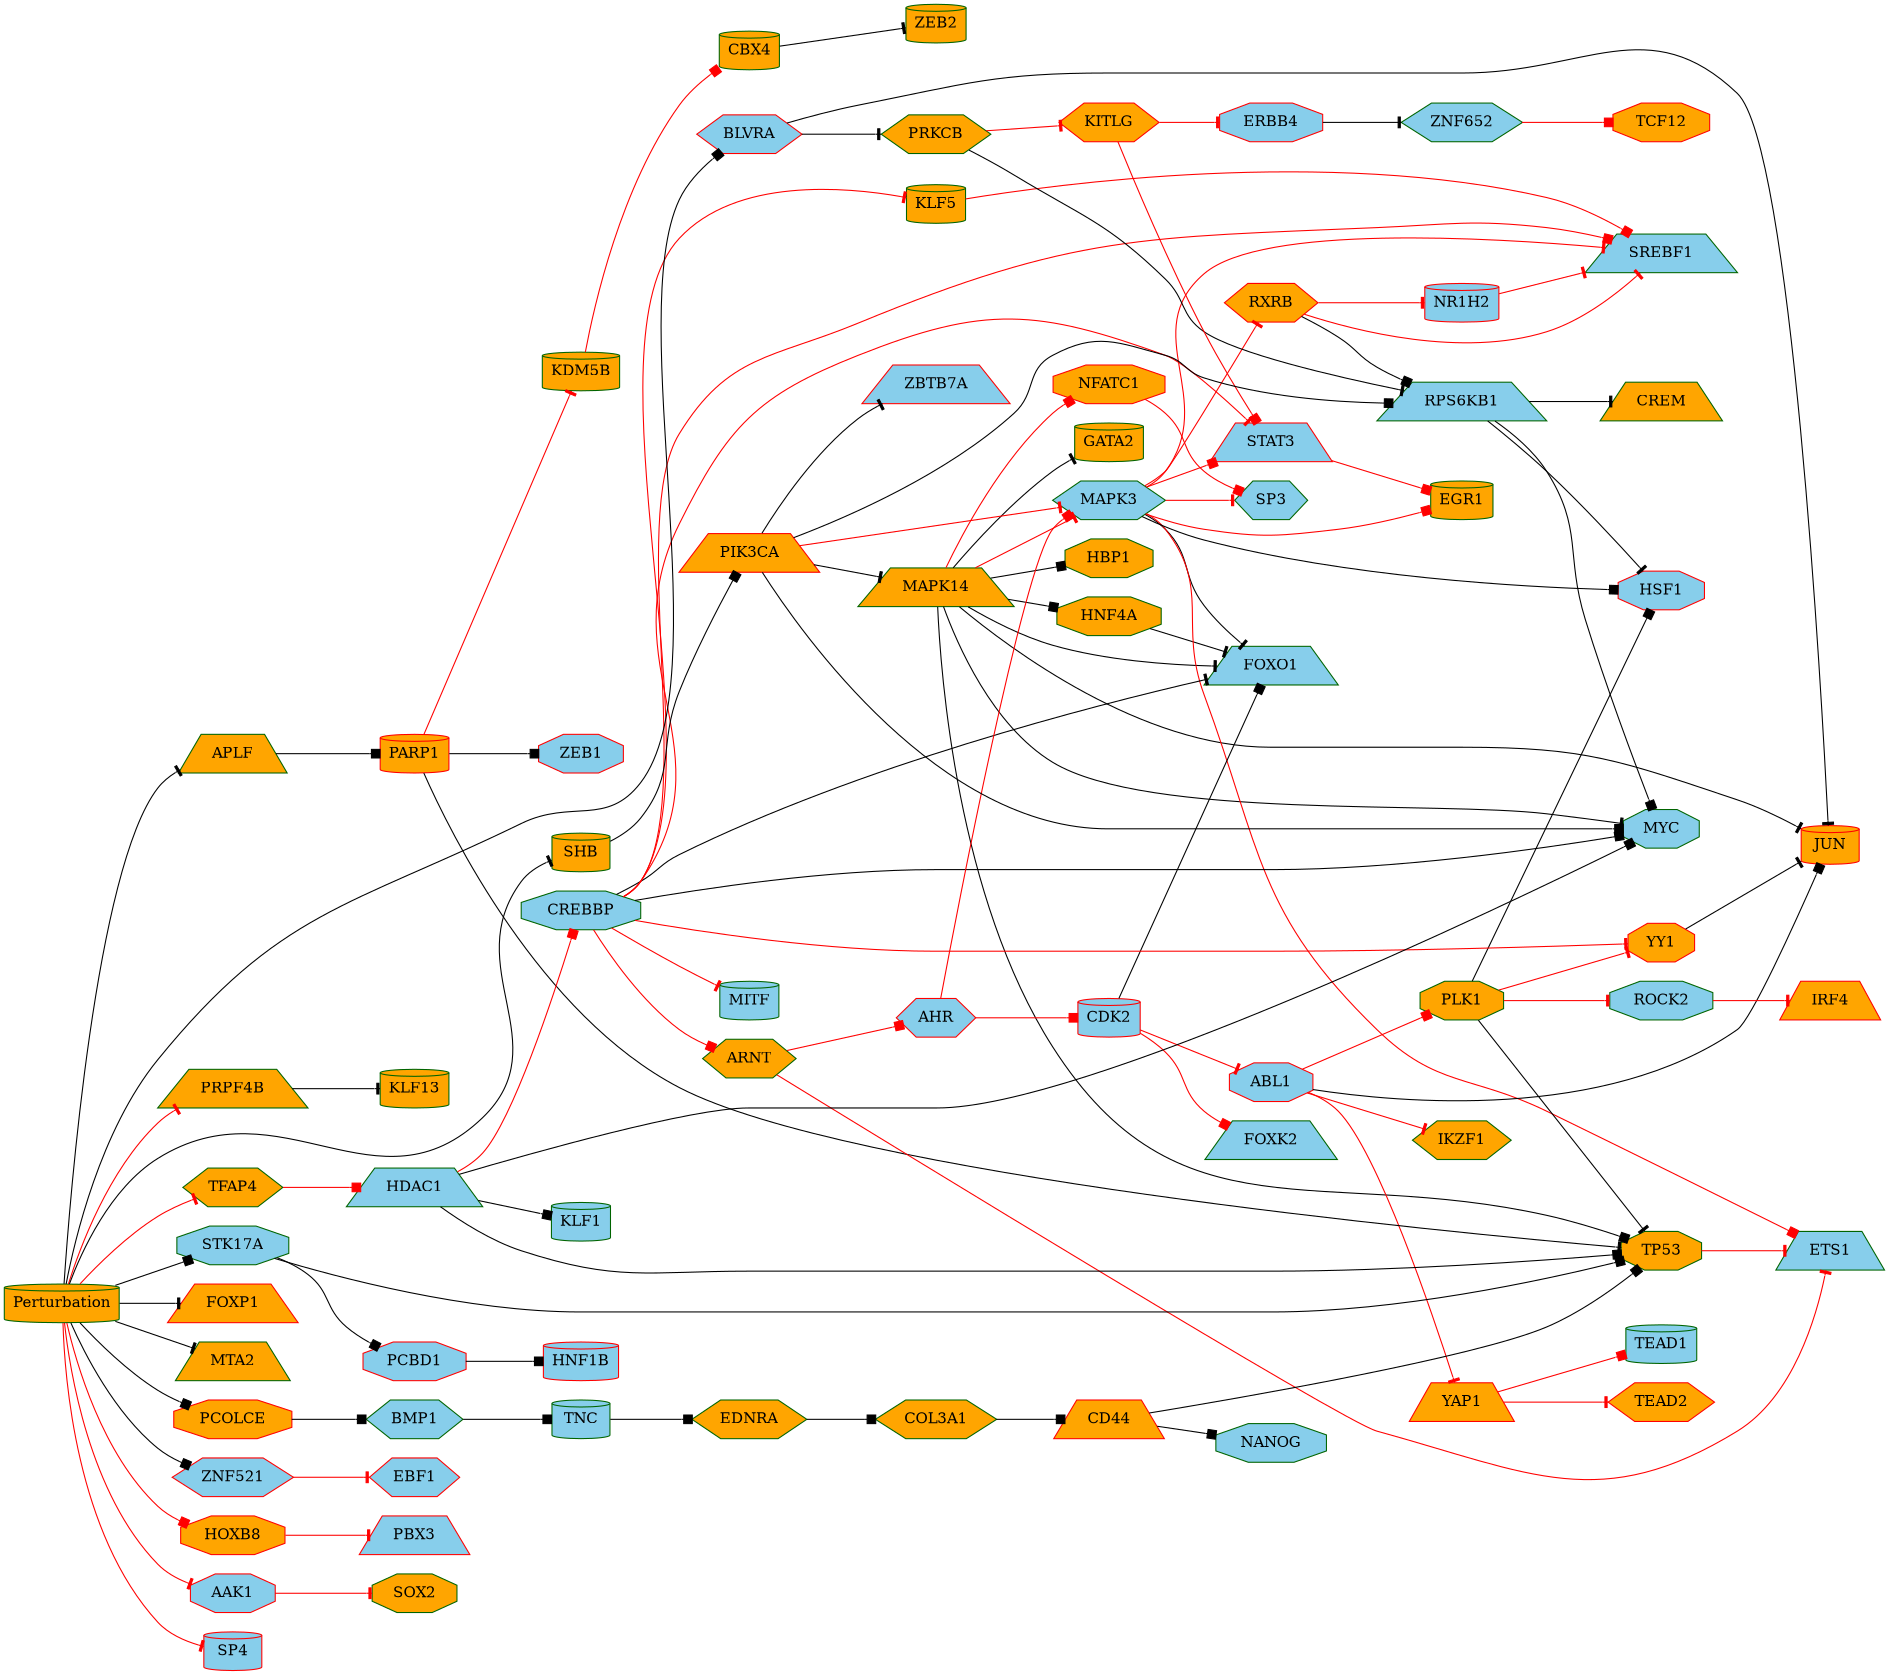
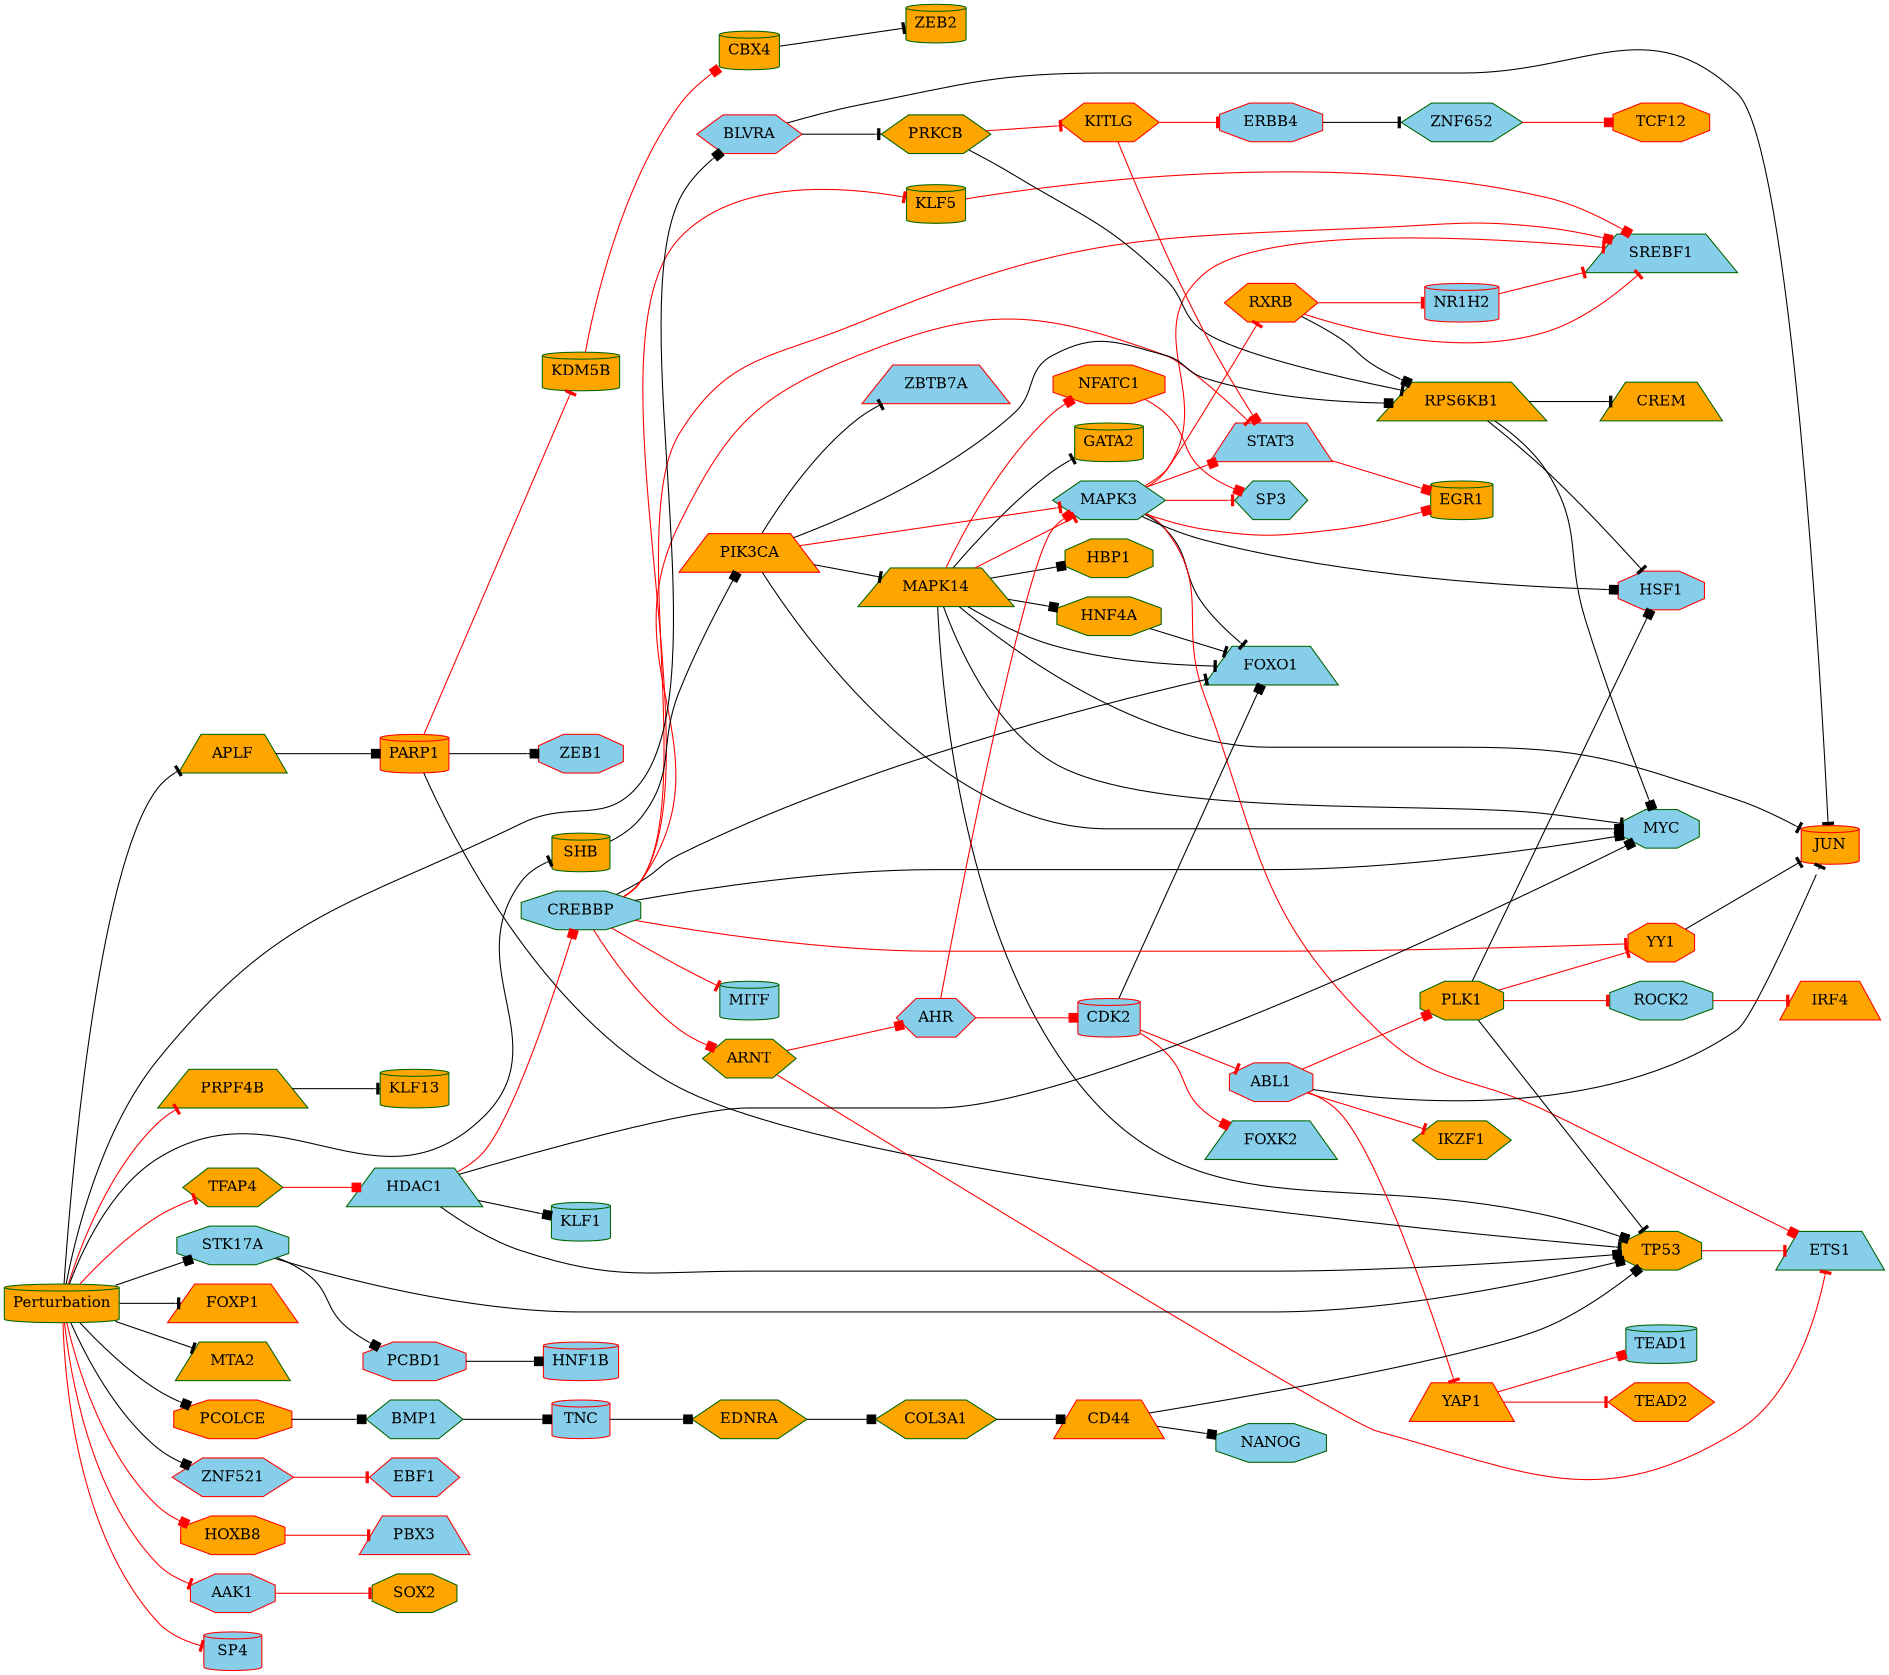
node "RPS6KB1": fillcolor skyblue -> orange
edge "ABL1" -> "JUN": arrowhead box -> tee
node "TNC": color darkgreen -> red
